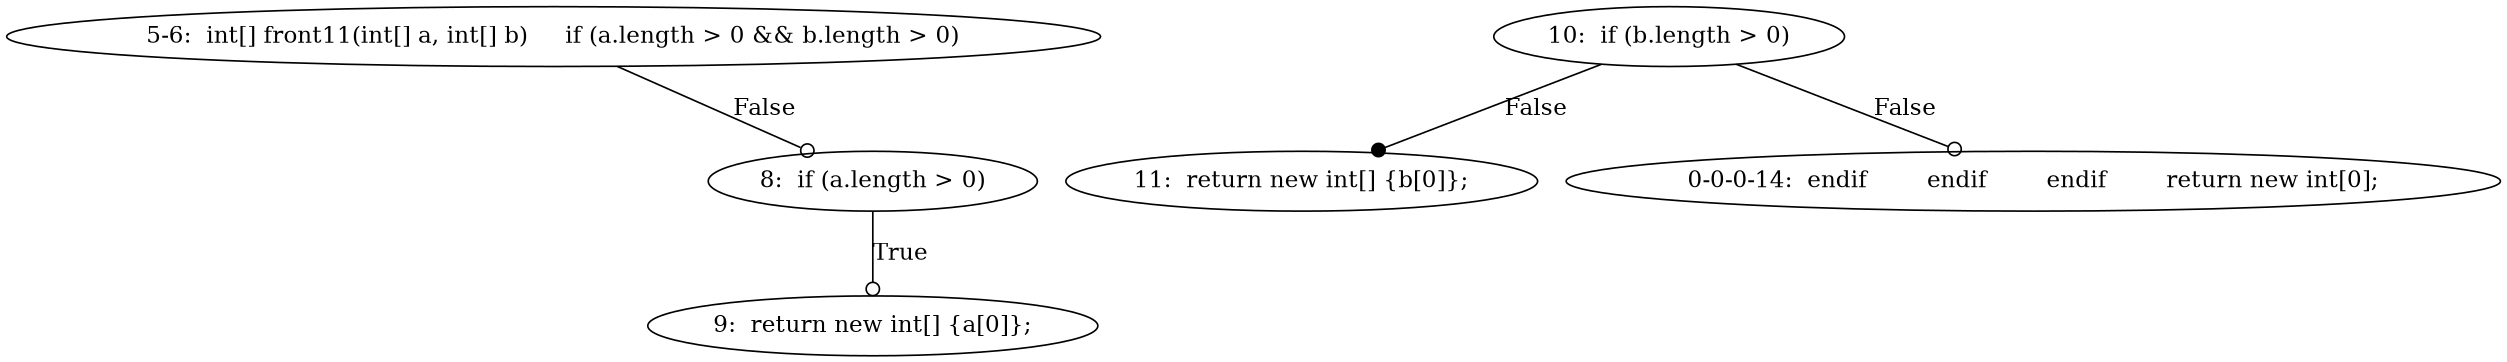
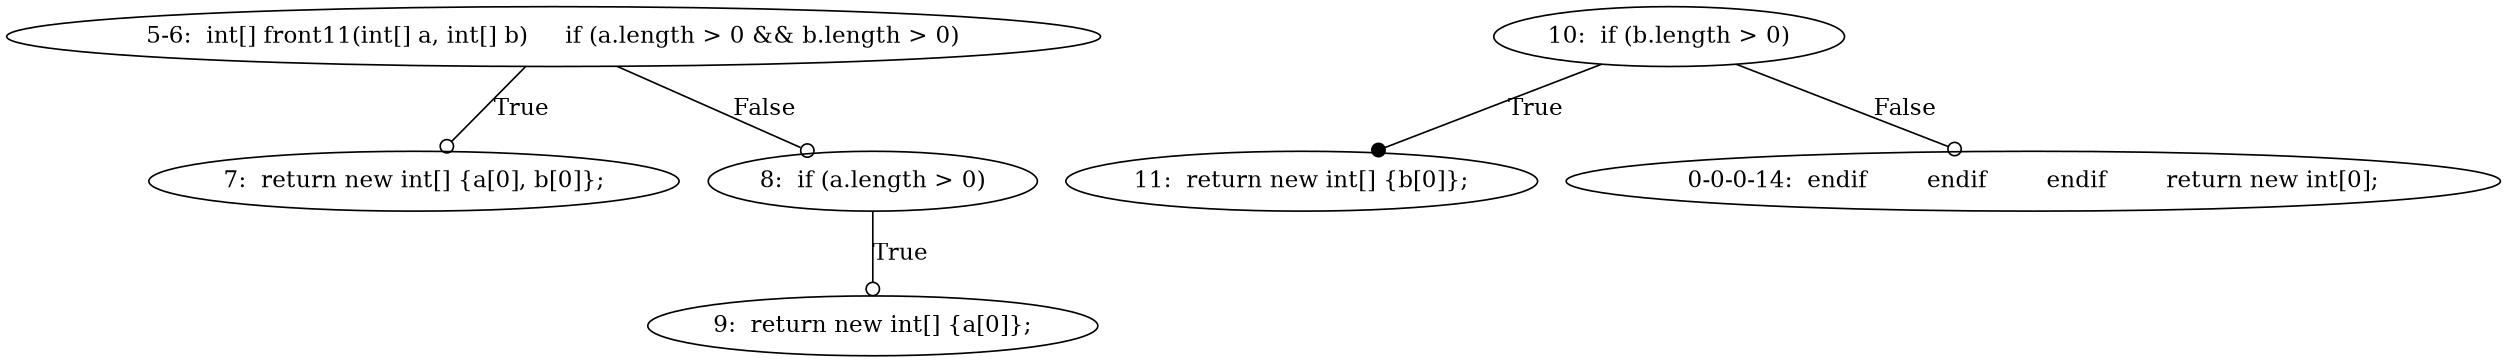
edge "10:  if (b.length > 0)" -> "11:  return new int[] {b[0]};": label "False" -> "True"
node "7:  return new int[] {a[0], b[0]};": added
